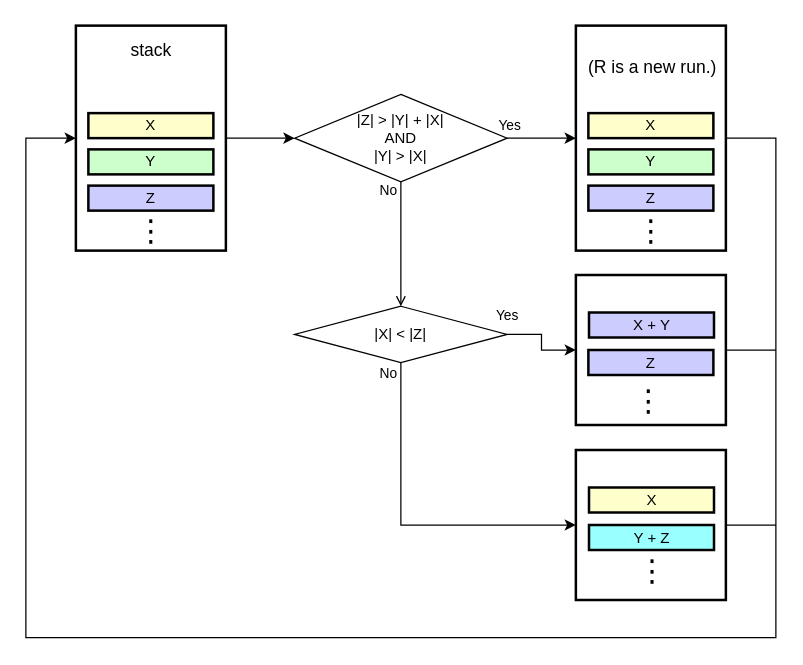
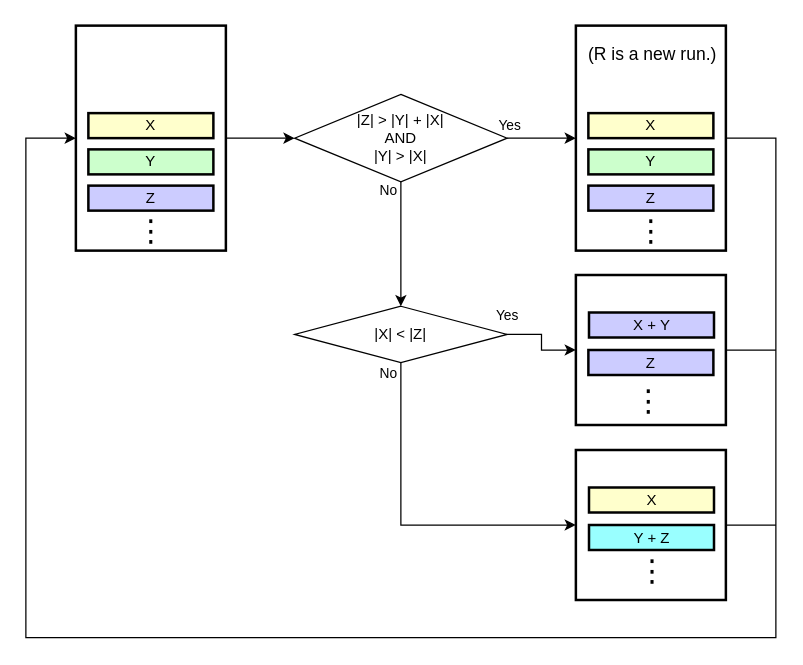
node "stack": removed
node "(R is a new run.)": moved (651, 67) -> (651, 54)
edge "|Z| > |Y| + |X| AND |Y| > |X|" -> "|X| < |Z|": arrowhead open -> classic
